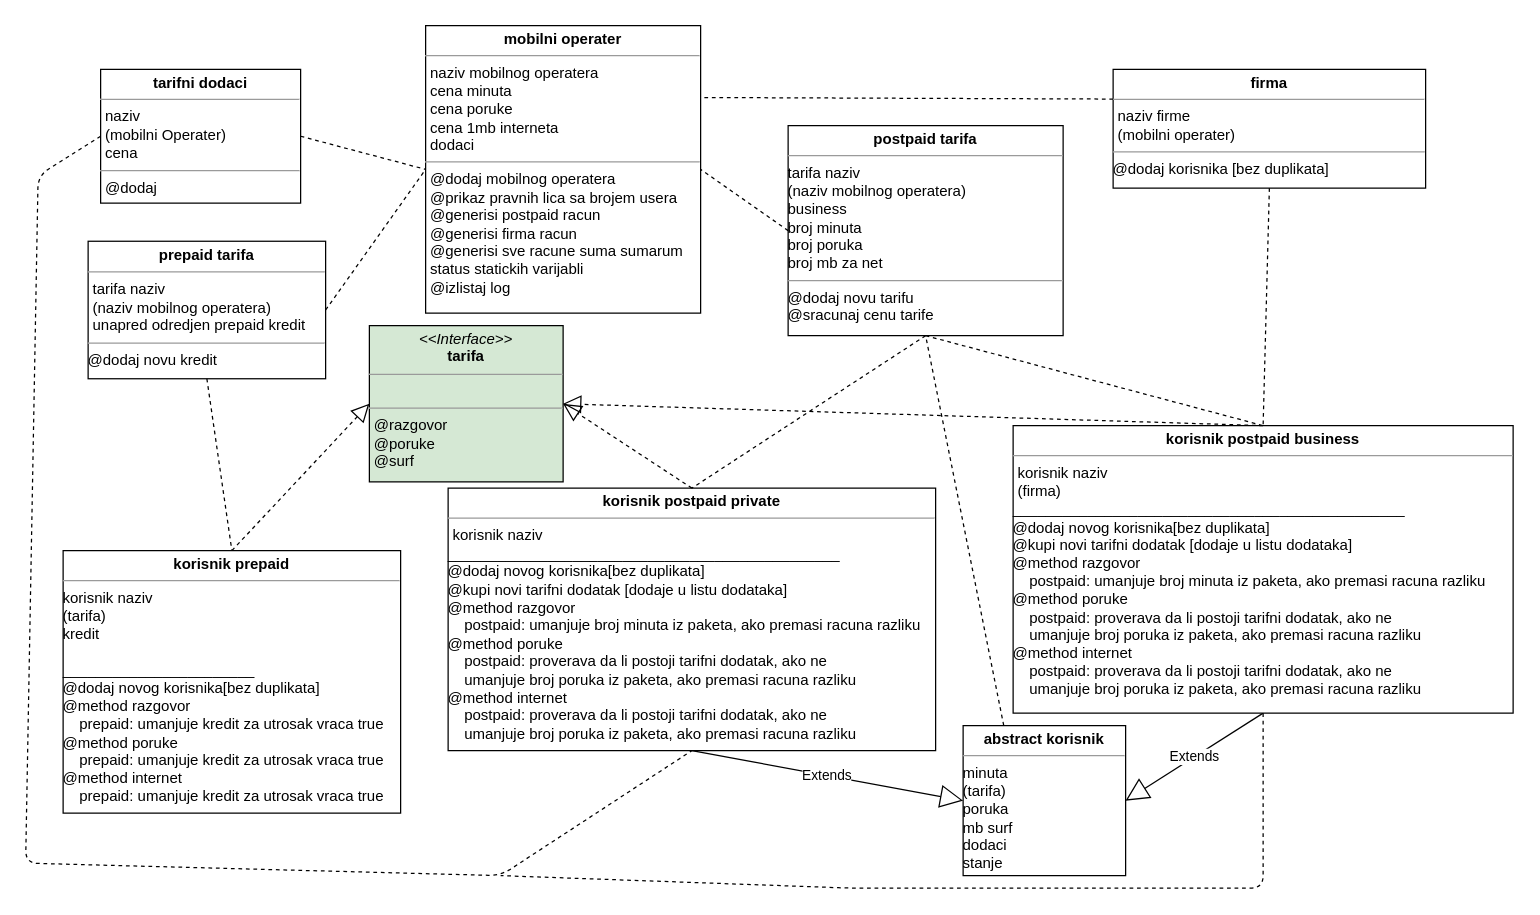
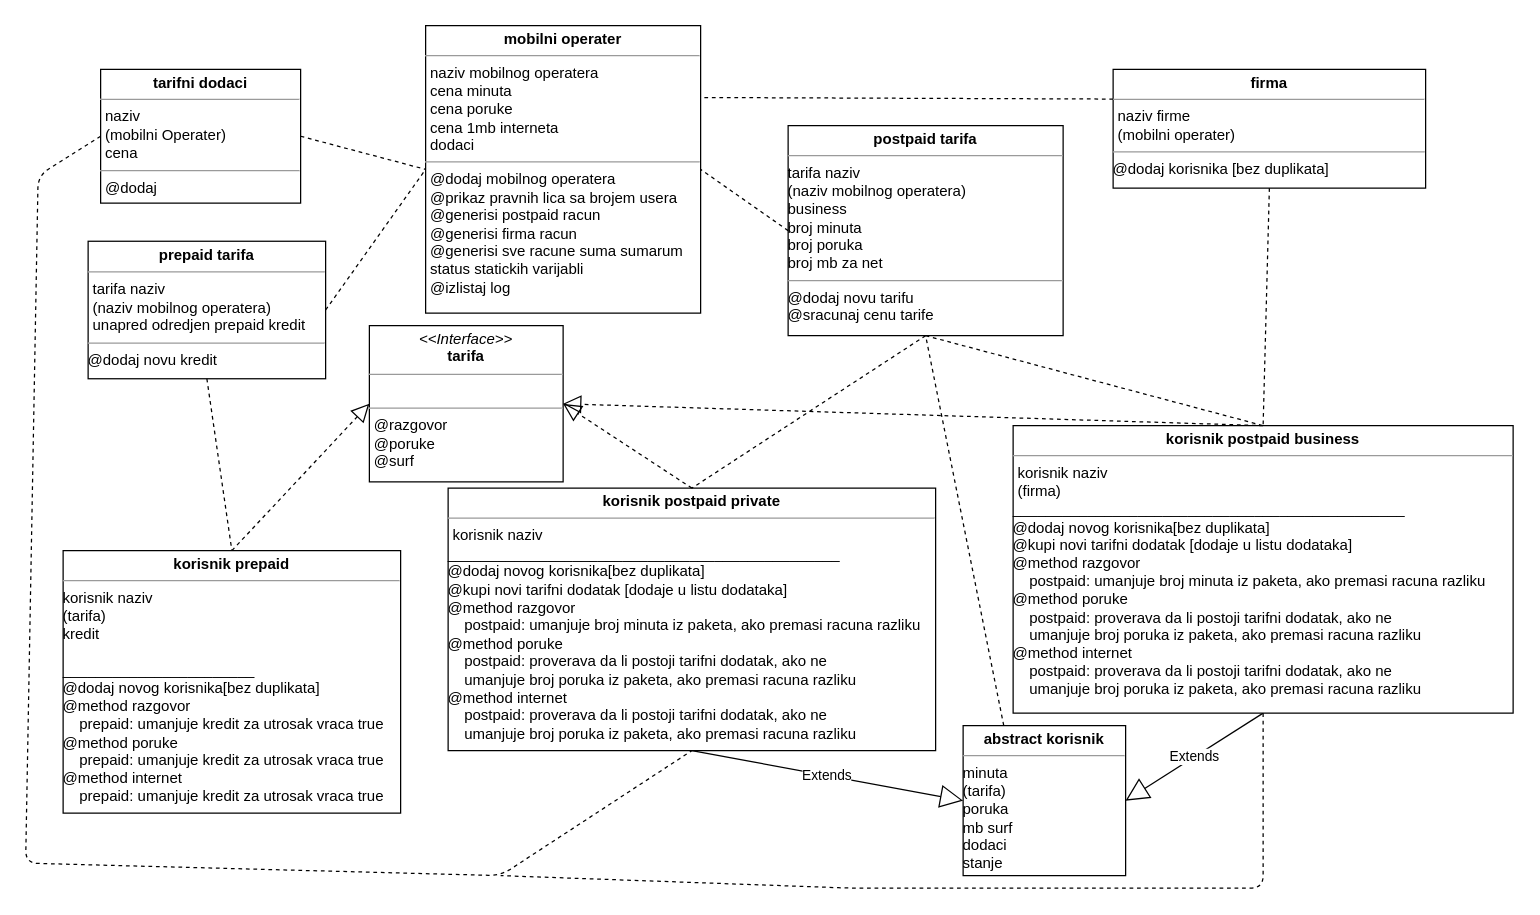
node "<<Interface>> tarifa @razgovor @poruke @surf": fillcolor #d5e8d4 -> #ffffff
